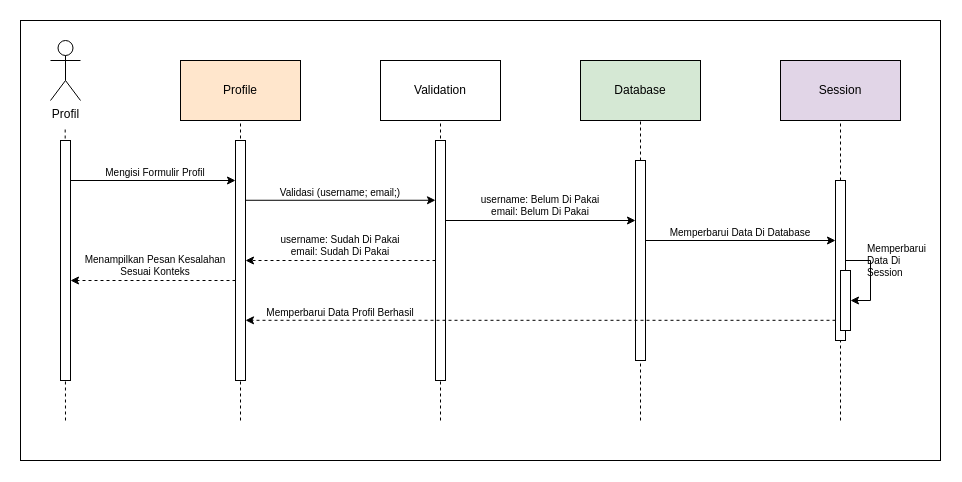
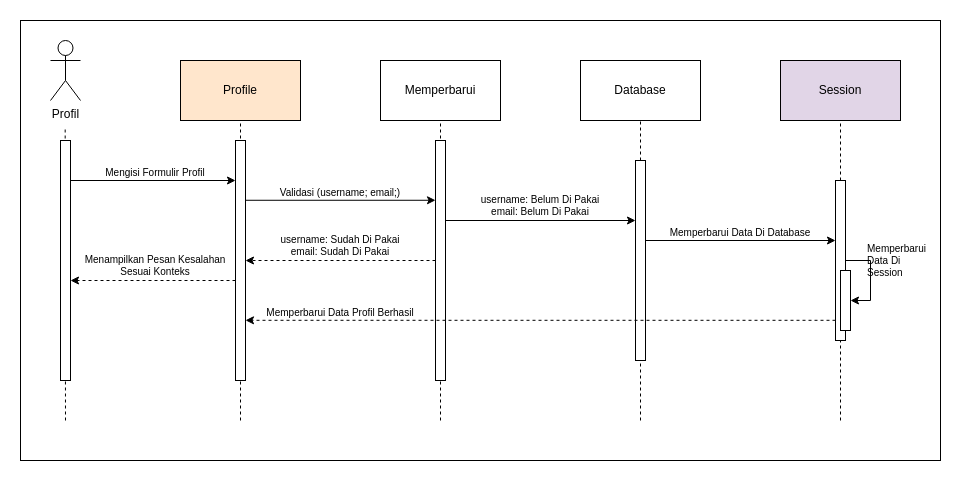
node "Validation": label "Validation" -> "Memperbarui"
node "Database": fillcolor #d5e8d4 -> #ffffff
